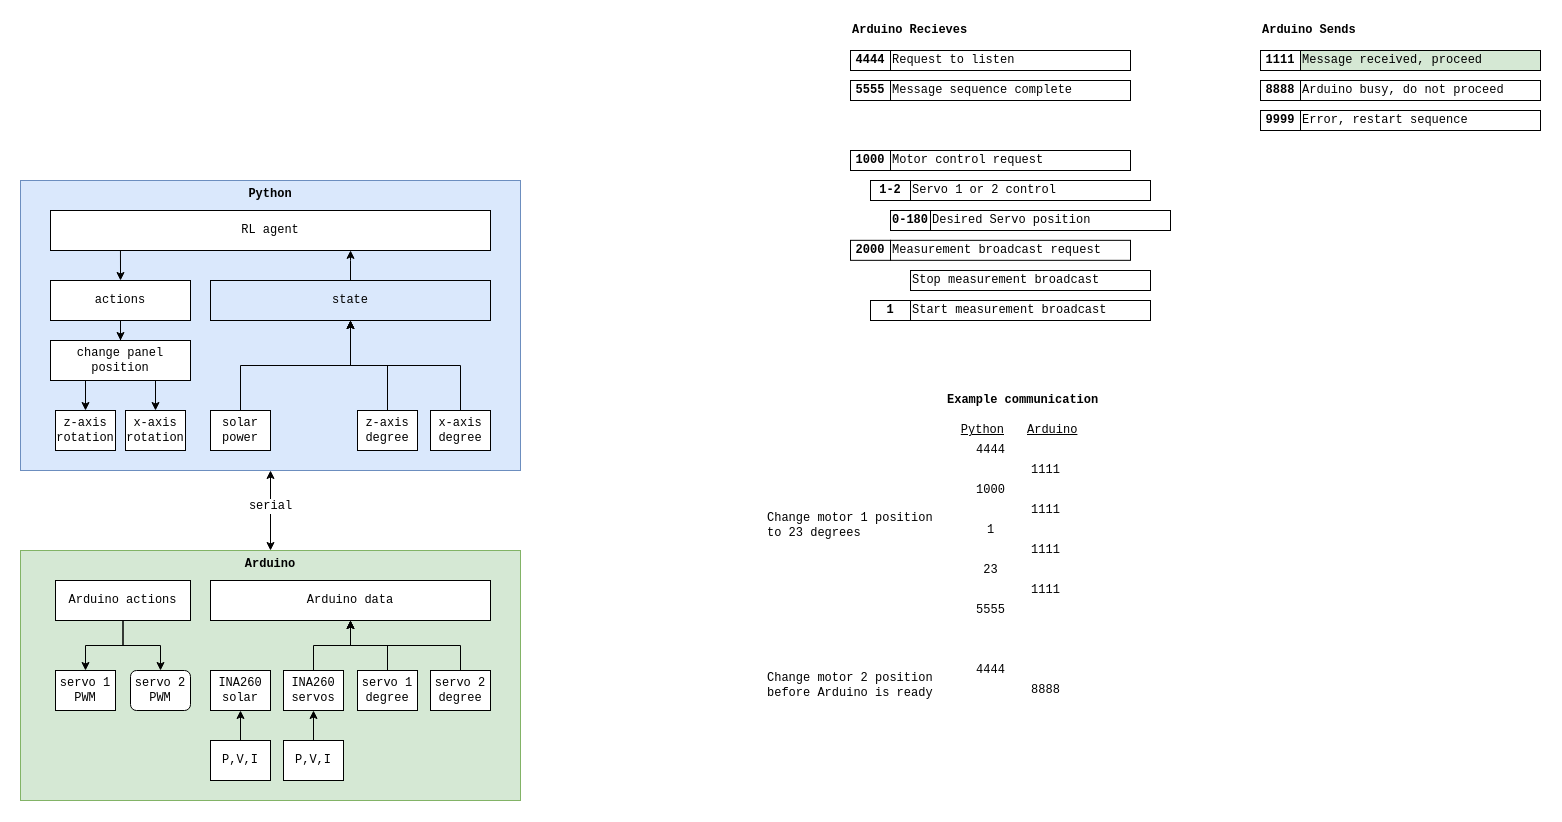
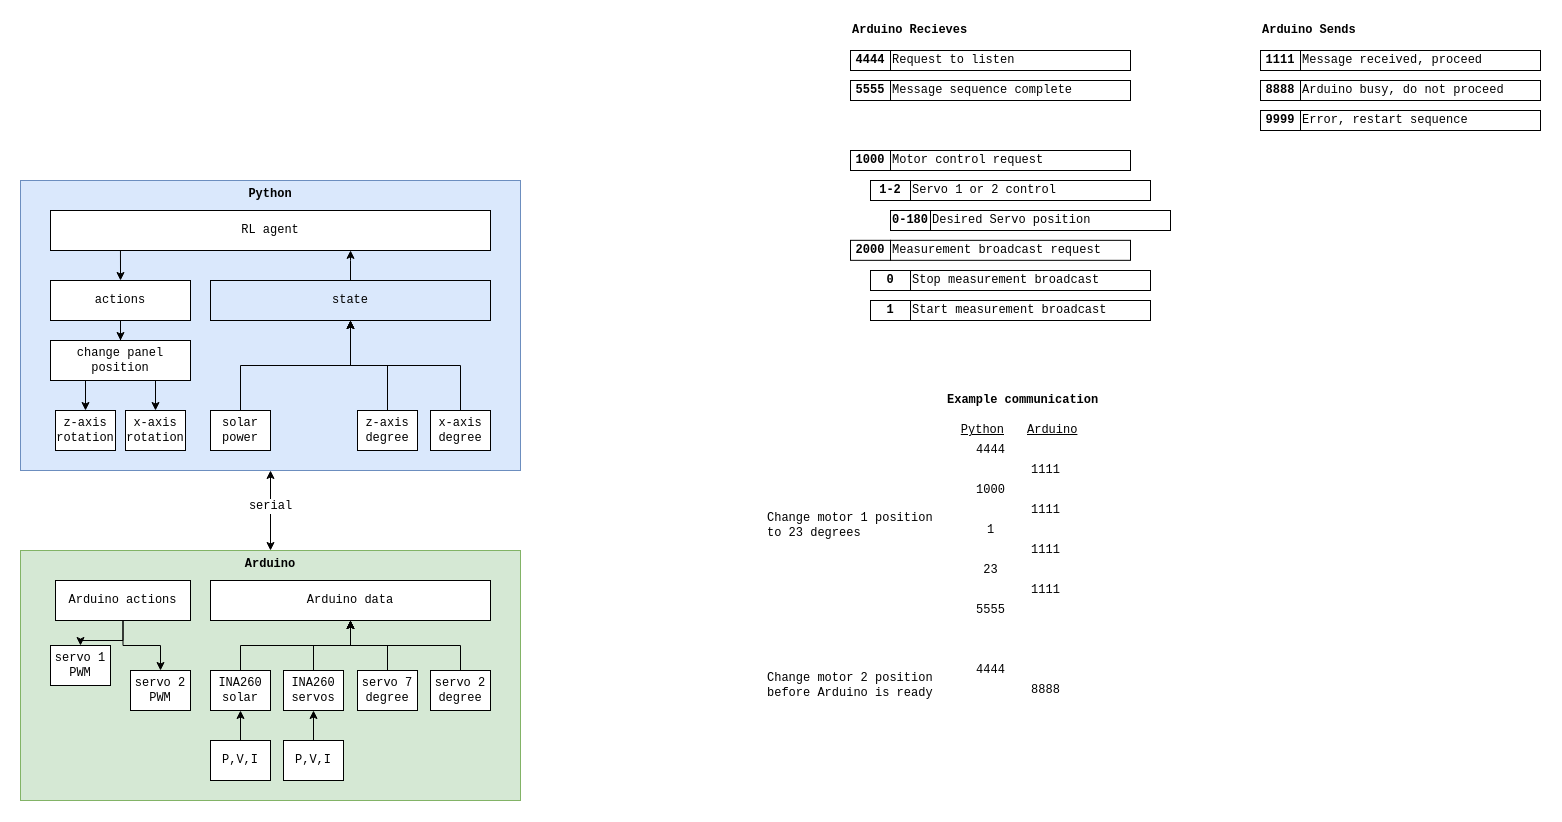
node "Message received, proceed": fillcolor #d5e8d4 -> #ffffff
node "0": added
edge "INA260 solar" -> "Arduino data": added
node "servo 1 PWM": moved (86, 691) -> (81, 666)
node "servo 2 PWM": shape rounded rectangle -> rectangle
node "servo 1 degree": label "servo 1 degree" -> "servo 7 degree"
